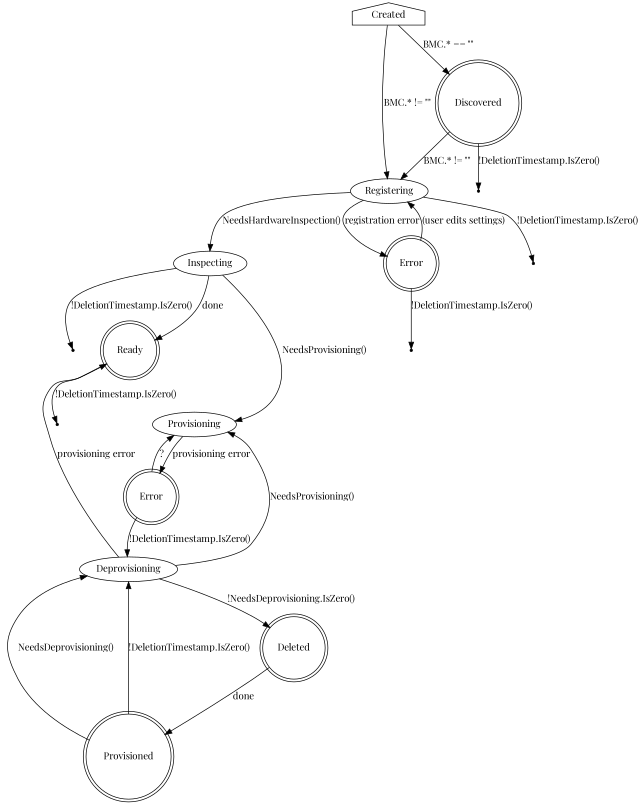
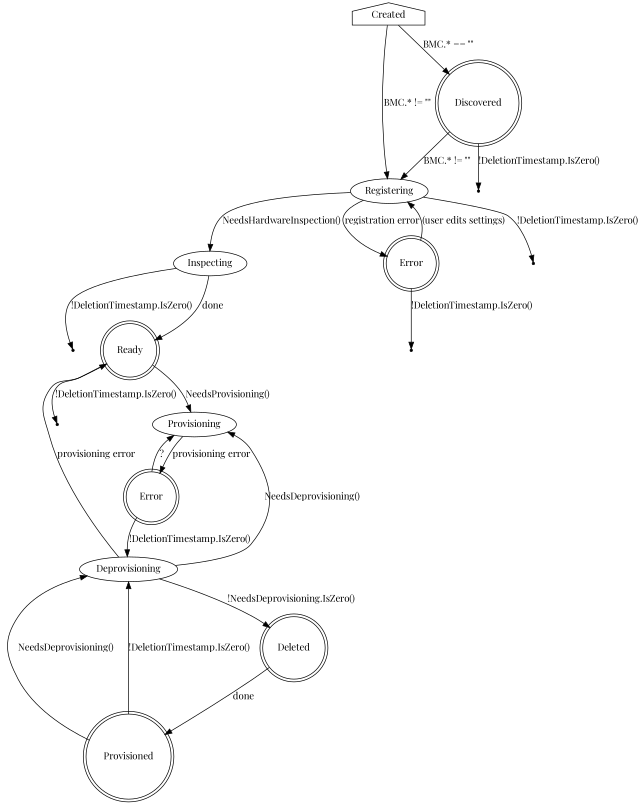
edge "Inspecting" -> "Provisioning": now "Ready" -> "Provisioning"
edge "Deprovisioning" -> "Provisioning": label "NeedsProvisioning()" -> "NeedsDeprovisioning()"
